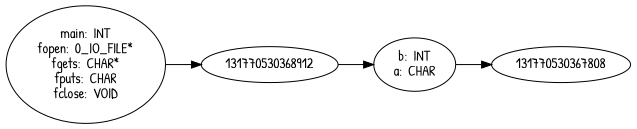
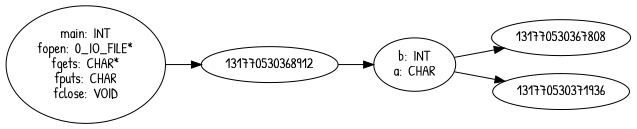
node "131770530371936": added
